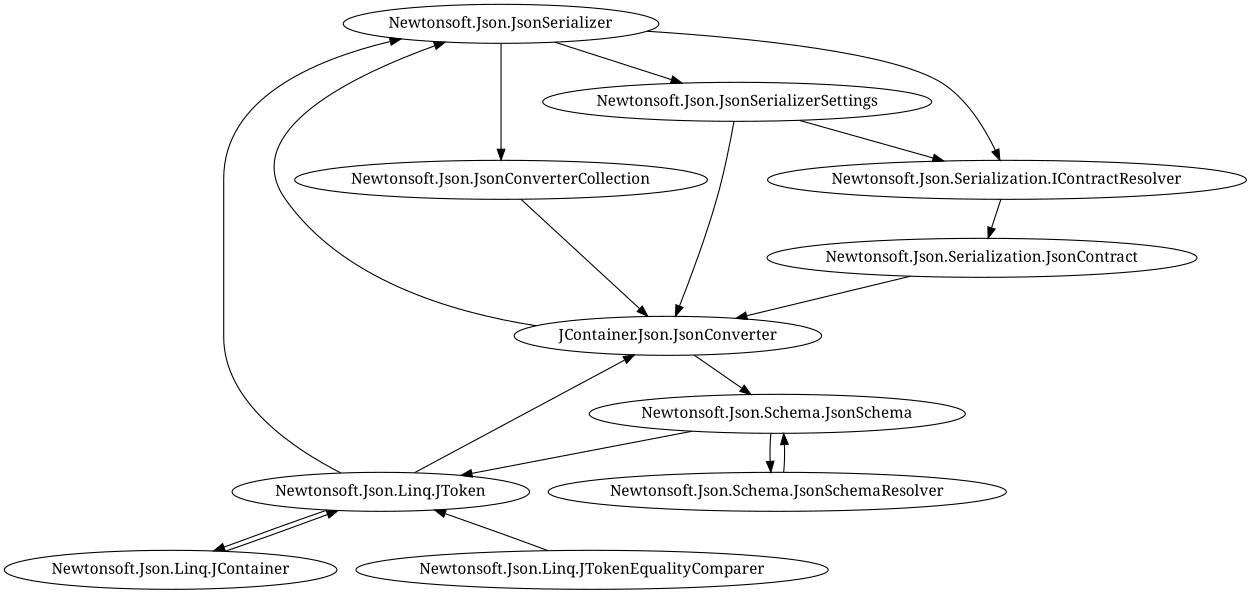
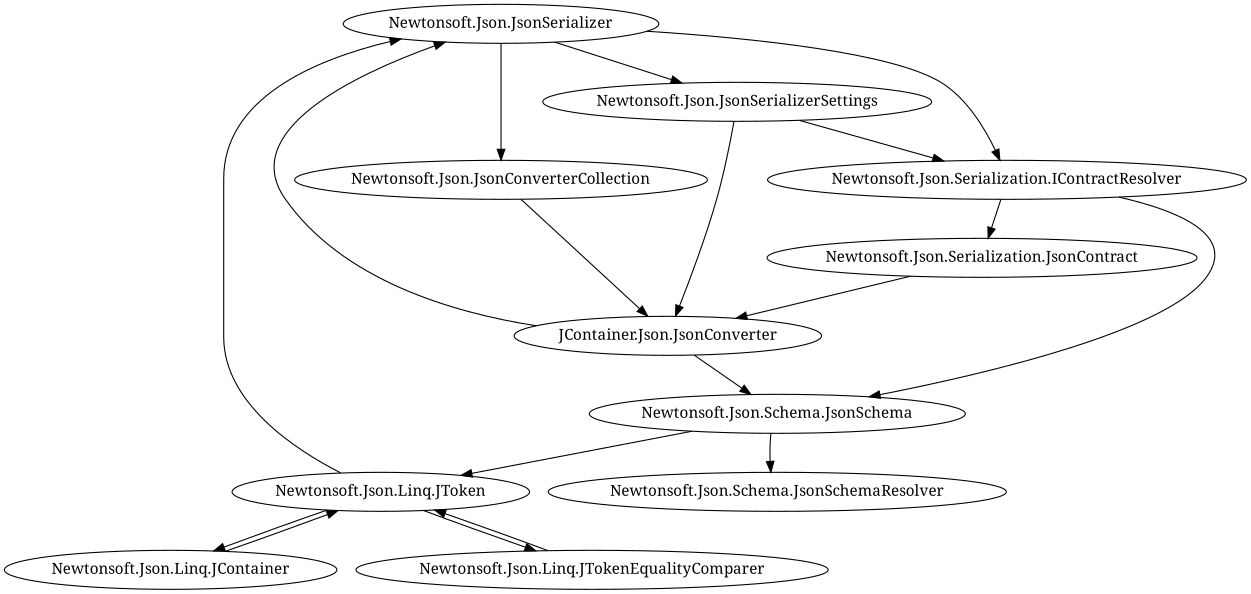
edge "Newtonsoft.Json.Linq.JToken" -> "JContainer.Json.JsonConverter": now "Newtonsoft.Json.Linq.JToken" -> "Newtonsoft.Json.Linq.JTokenEqualityComparer"
edge "Newtonsoft.Json.Schema.JsonSchemaResolver" -> "Newtonsoft.Json.Schema.JsonSchema": now "Newtonsoft.Json.Serialization.IContractResolver" -> "Newtonsoft.Json.Schema.JsonSchema"
